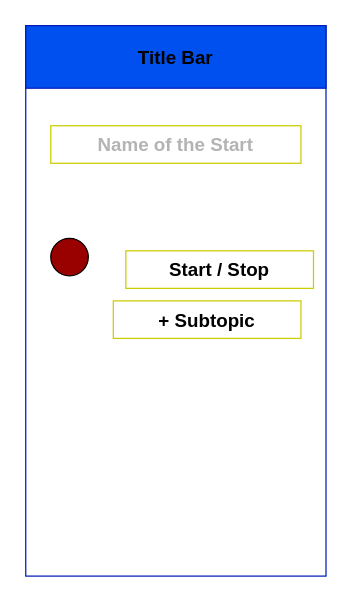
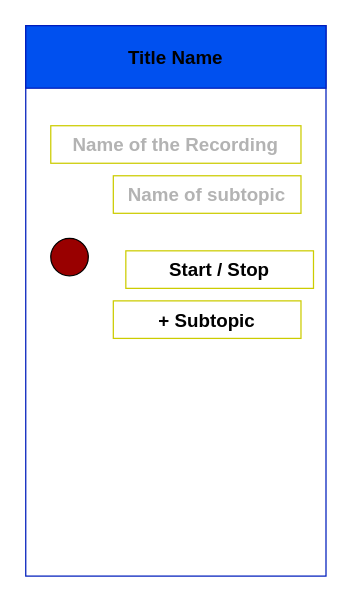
node "Title Bar": label "Title Bar" -> "Title Name"
node "Name of the Start": label "Name of the Start" -> "Name of the Recording"
node "Name of subtopic": added
